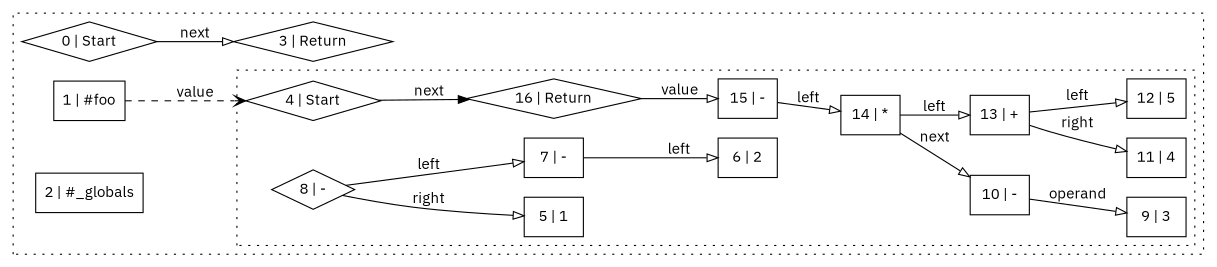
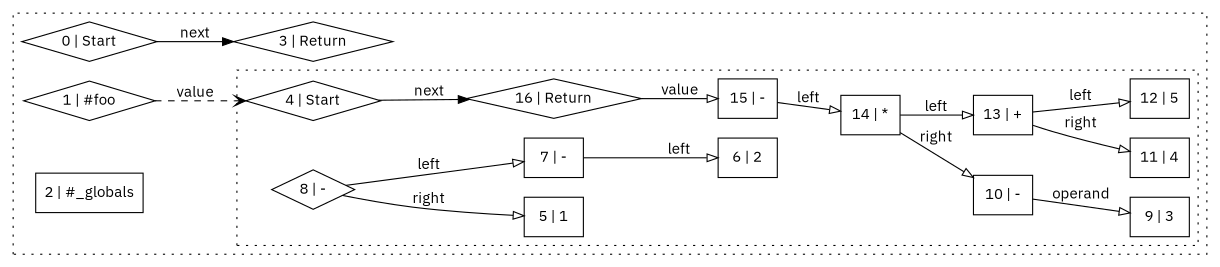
edge "0 | Start" -> "3 | Return": arrowhead onormal -> normal
node "1 | #foo": shape box -> diamond
edge "14 | *" -> "10 | -": label "next" -> "right"
